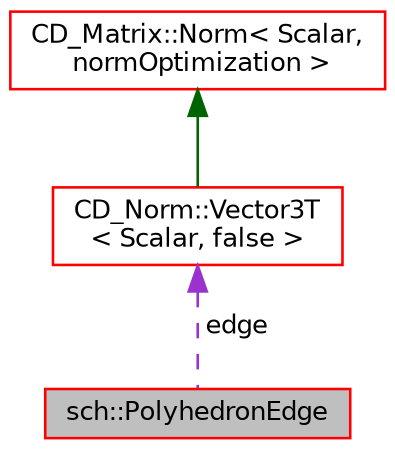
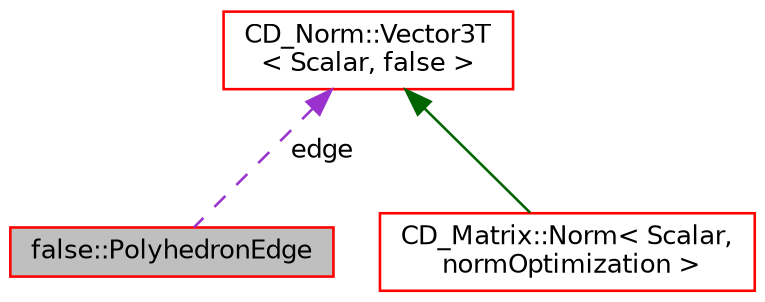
edge "CD_Norm::Vector3T < Scalar, false >" -> "CD_Matrix::Norm< Scalar, normOptimization >": reversed
node "sch::PolyhedronEdge": label "sch::PolyhedronEdge" -> "false::PolyhedronEdge"
